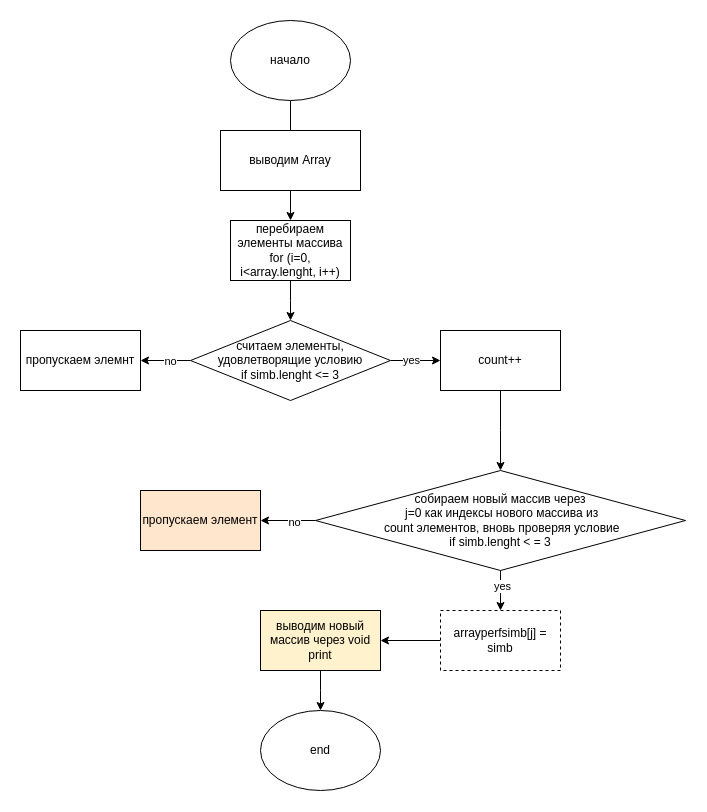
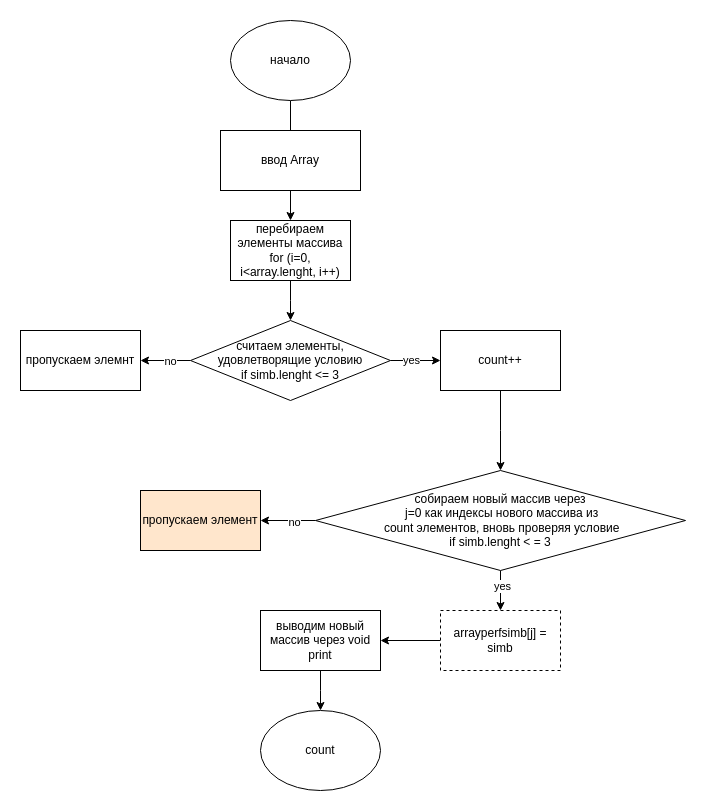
node "выводим Array": label "выводим Array" -> "ввод Array"
node "выводим новый массив через void print": fillcolor #fff2cc -> #ffffff
node "end": label "end" -> "count"
